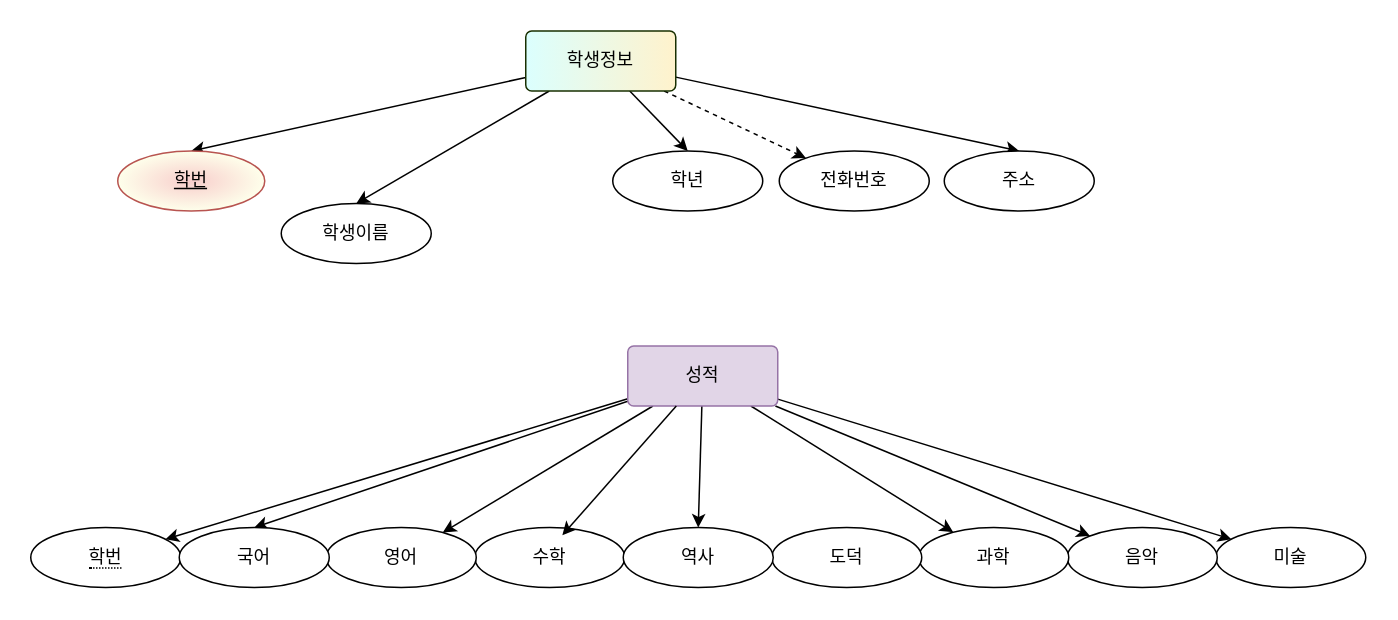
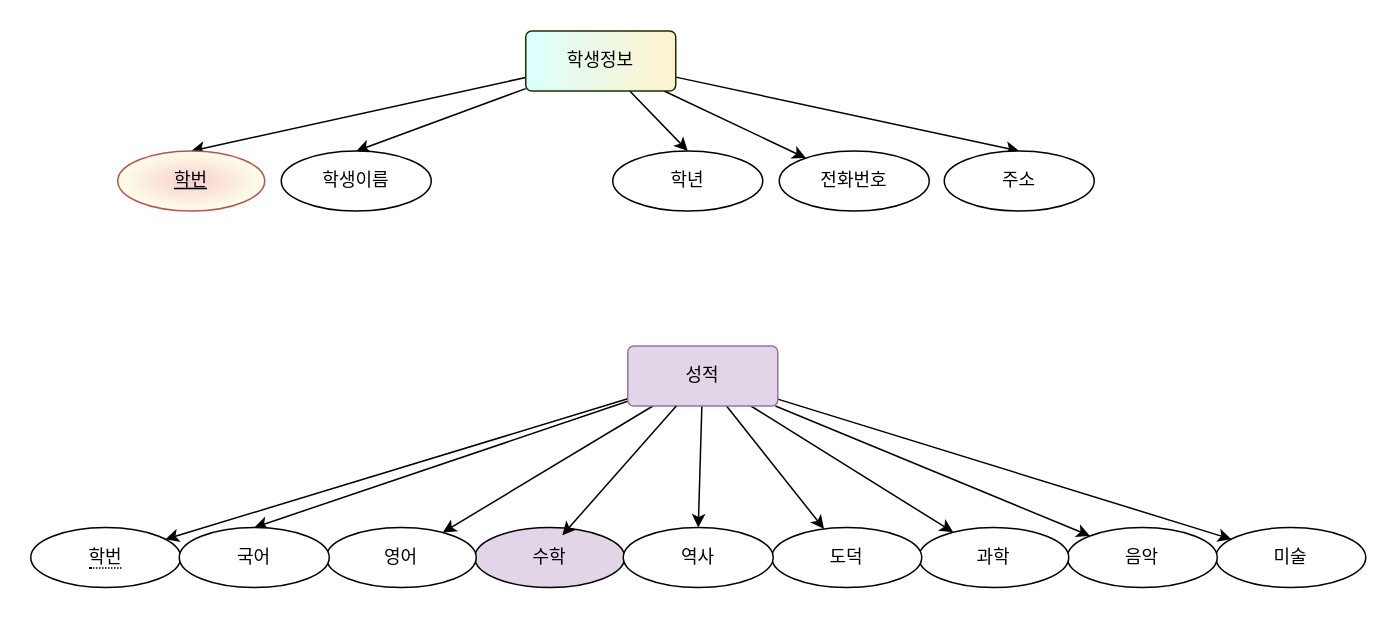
edge "학생정보" -> "전화번호": style dashed -> solid
node "학생이름": moved (356, 233) -> (356, 181)
edge "성적" -> "도덕": added
node "수학": fillcolor #ffffff -> #e1d5e7
